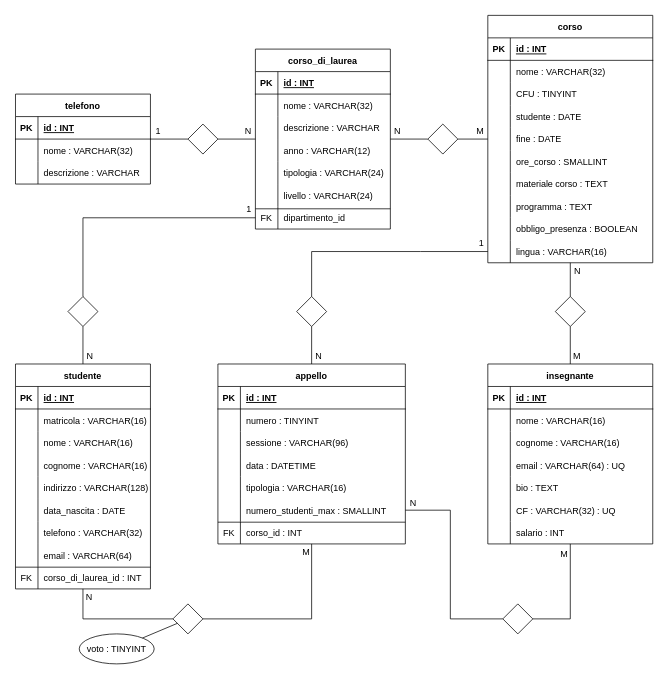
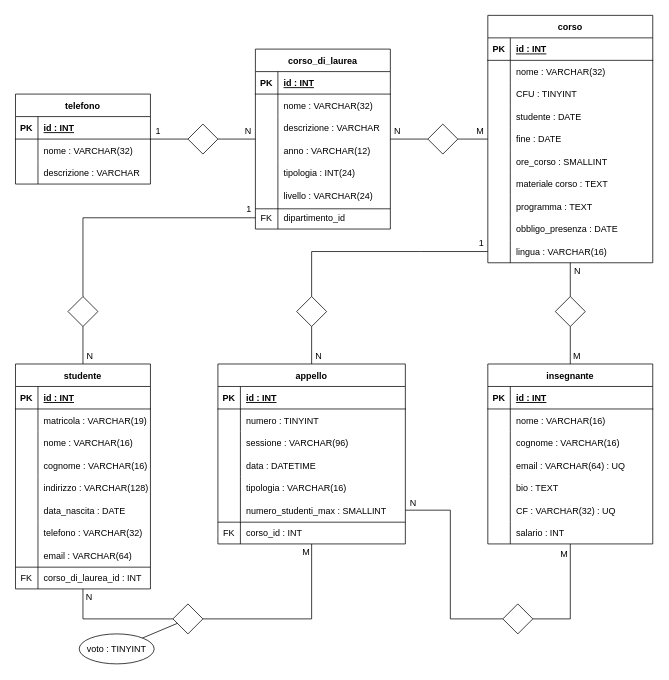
node "tipologia : VARCHAR(24)": label "tipologia : VARCHAR(24)" -> "tipologia : INT(24)"
node "obbligo_presenza : BOOLEAN": label "obbligo_presenza : BOOLEAN" -> "obbligo_presenza : DATE"
node "matricola : VARCHAR(16)": label "matricola : VARCHAR(16)" -> "matricola : VARCHAR(19)"
